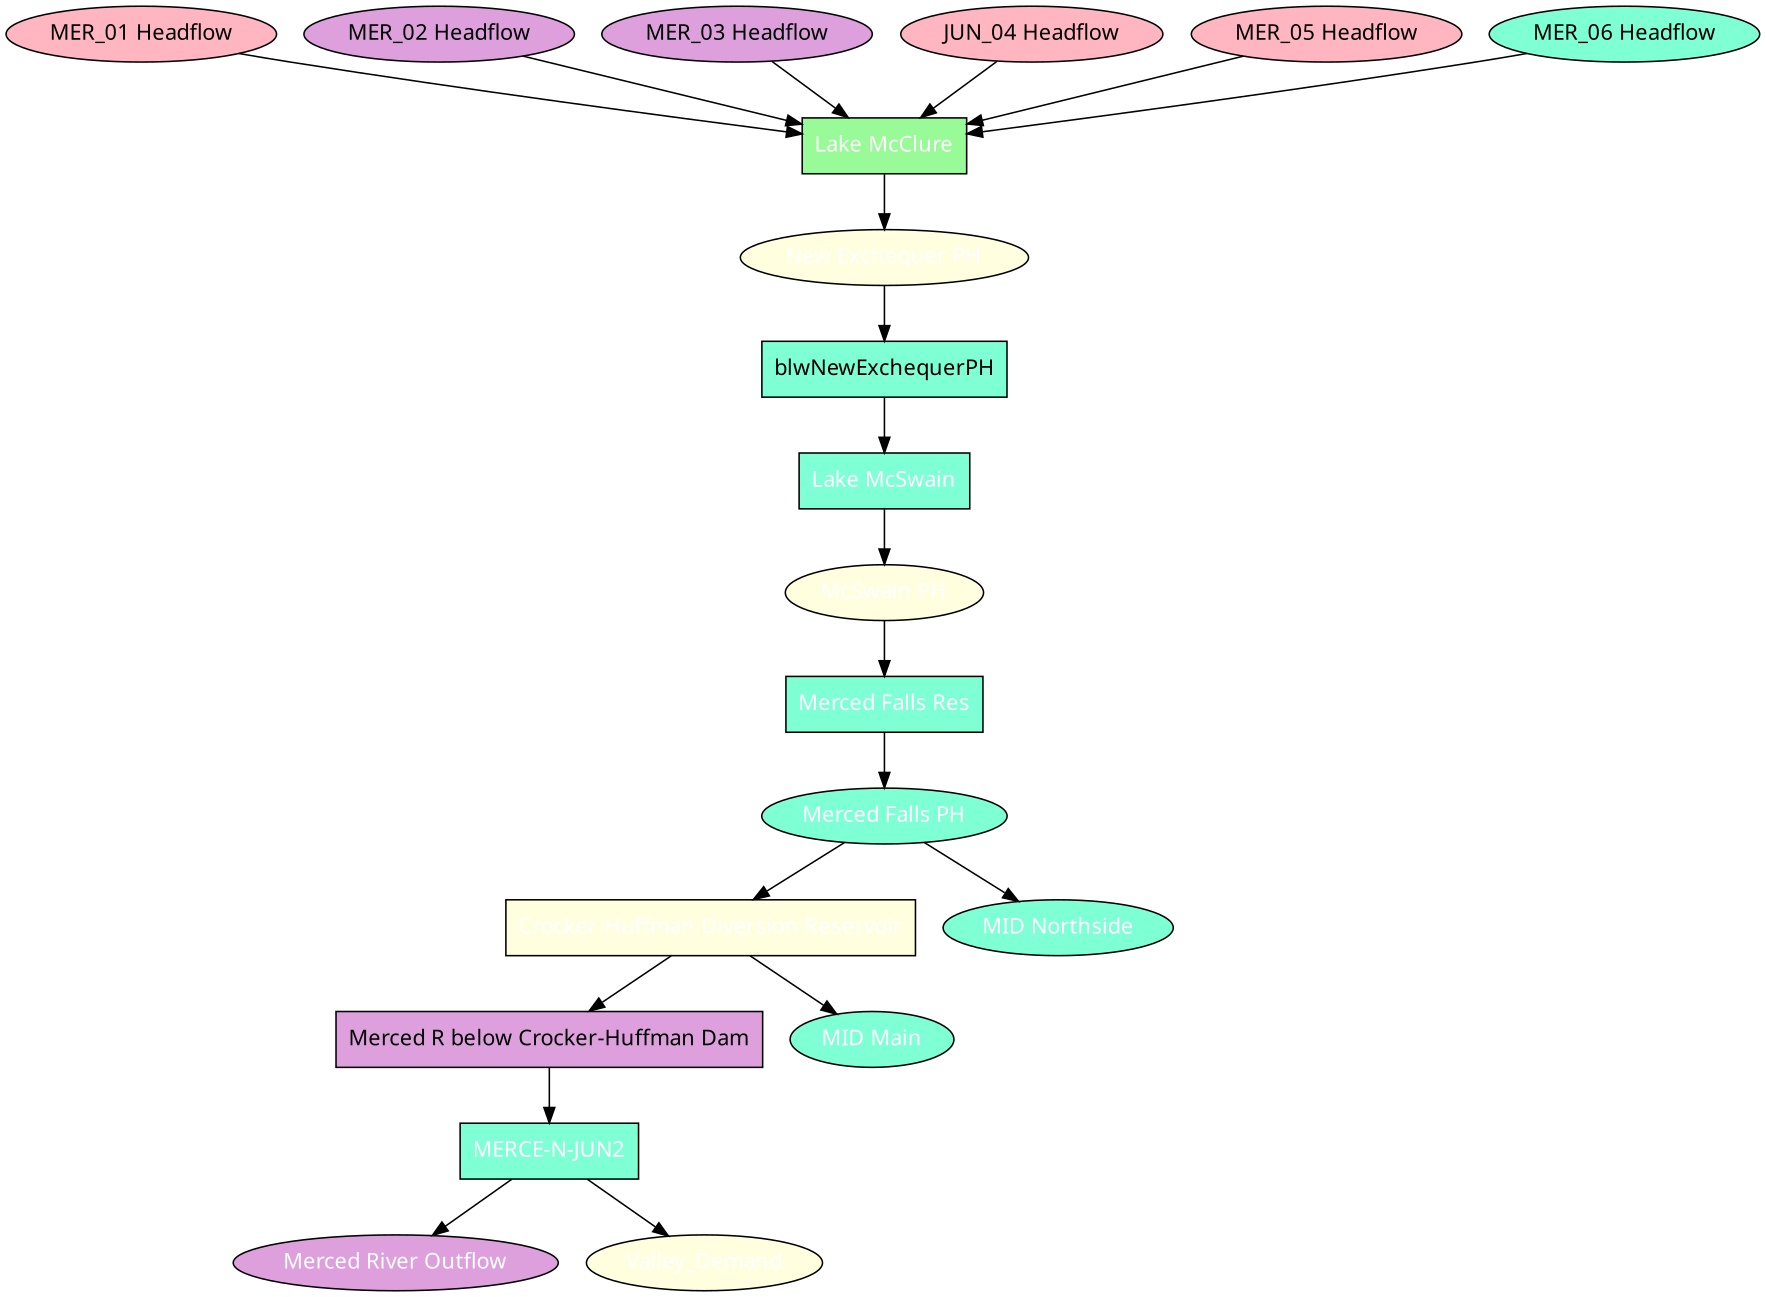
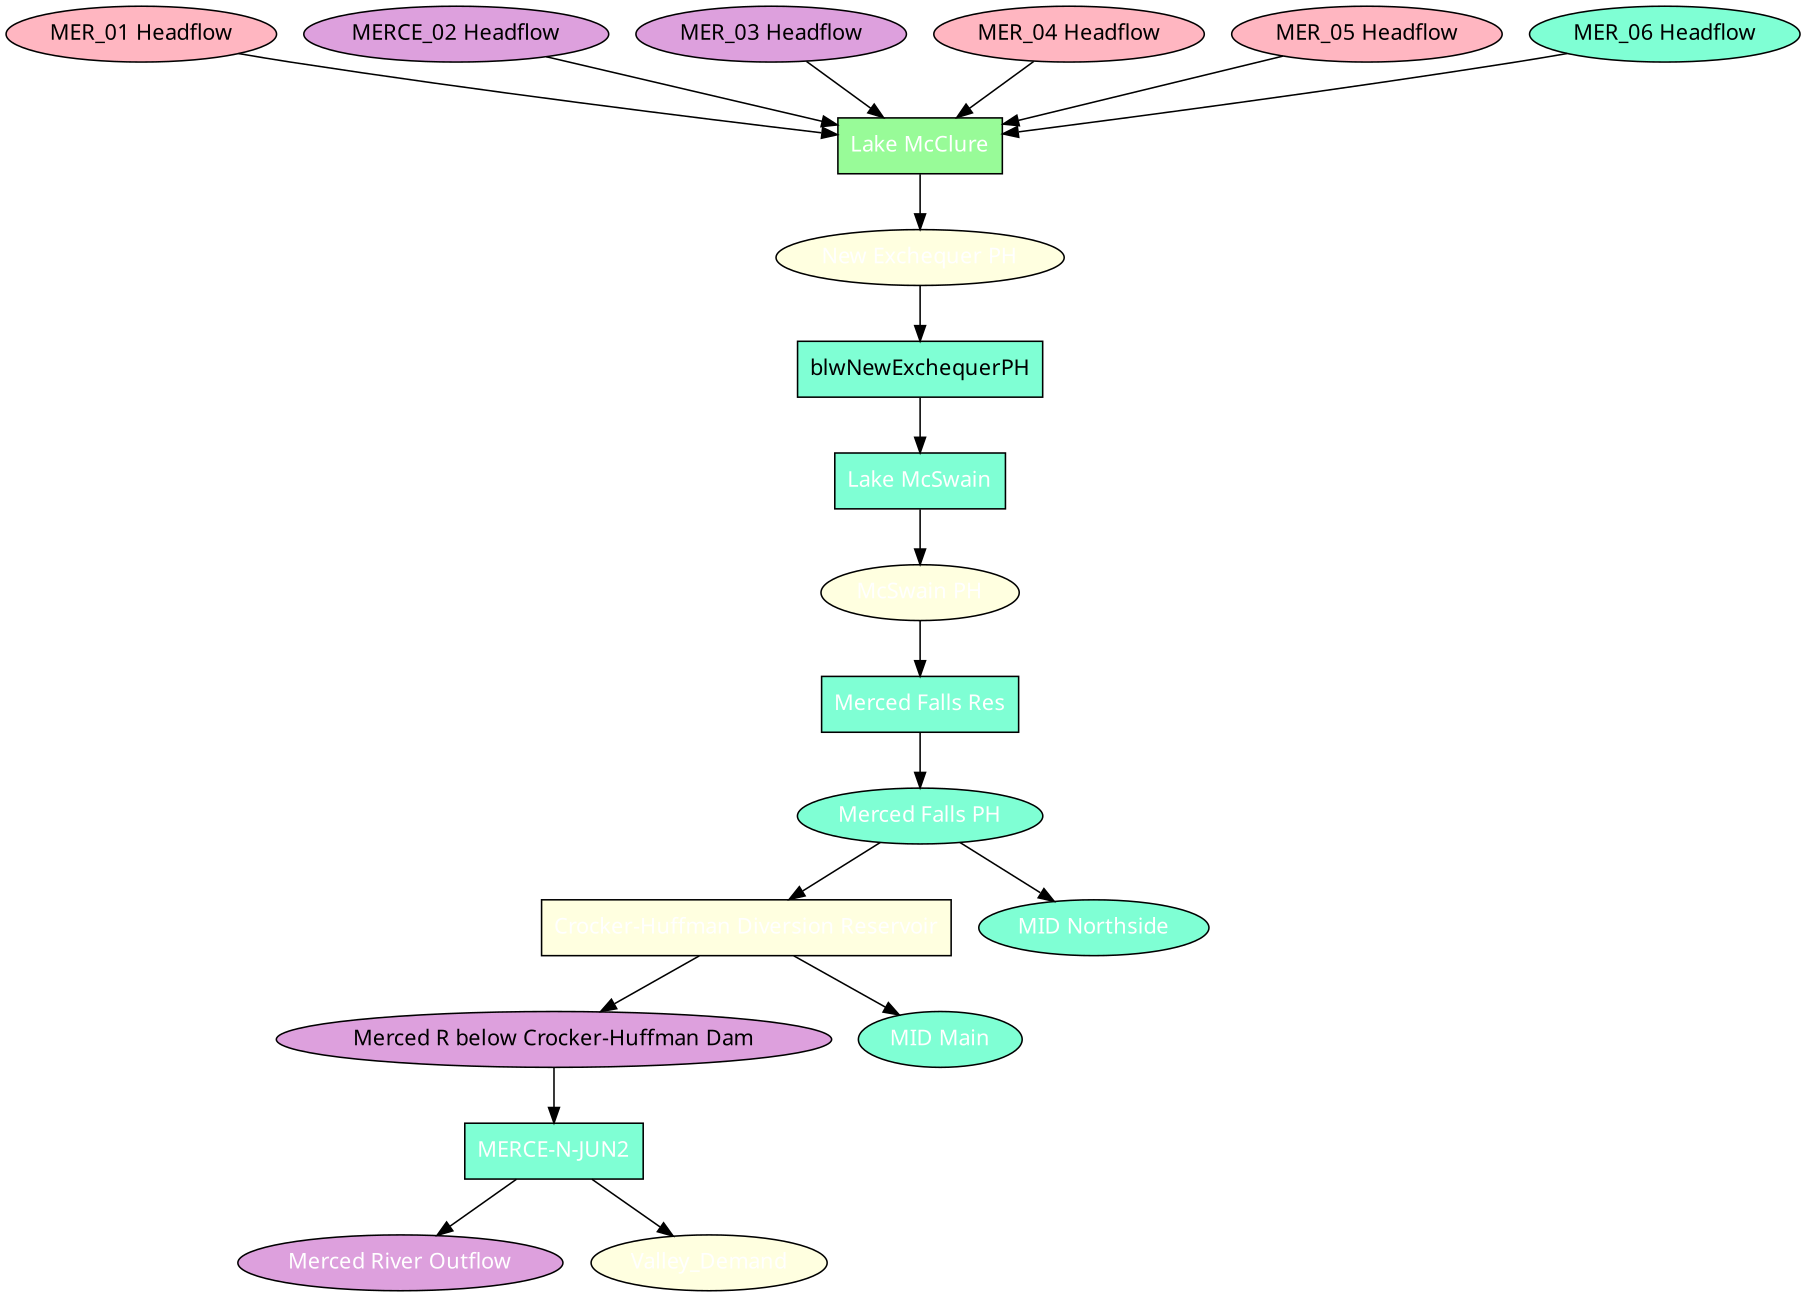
node "MER_02 Headflow": label "MER_02 Headflow" -> "MERCE_02 Headflow"
node "JUN_04 Headflow": label "JUN_04 Headflow" -> "MER_04 Headflow"
node "Merced R below Crocker-Huffman Dam": shape box -> ellipse
